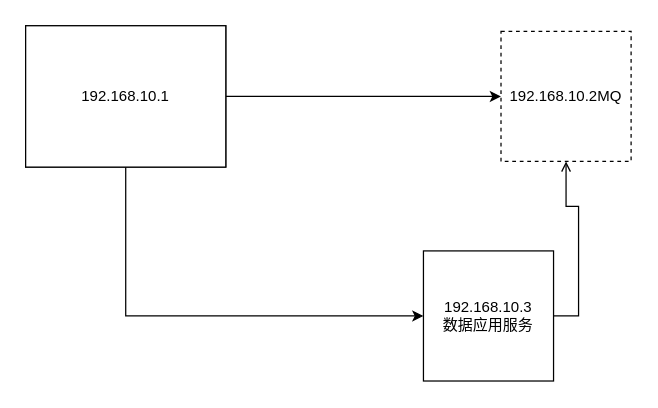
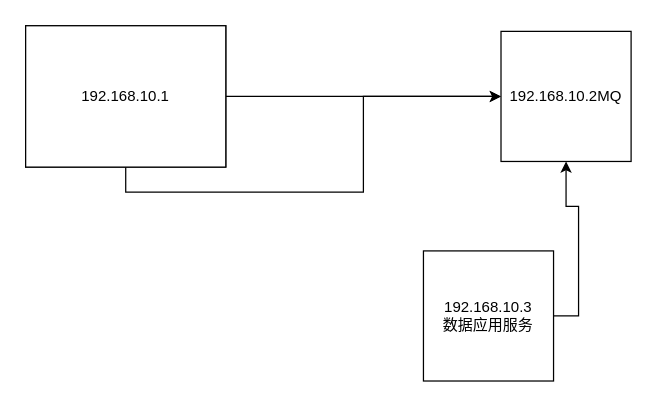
node "192.168.10.2MQ": style dashed -> solid
edge "192.168.10.3 数据应用服务" -> "192.168.10.2MQ": arrowhead open -> classic
edge "192.168.10.1" -> "192.168.10.3 数据应用服务": now "192.168.10.1" -> "192.168.10.2MQ"
